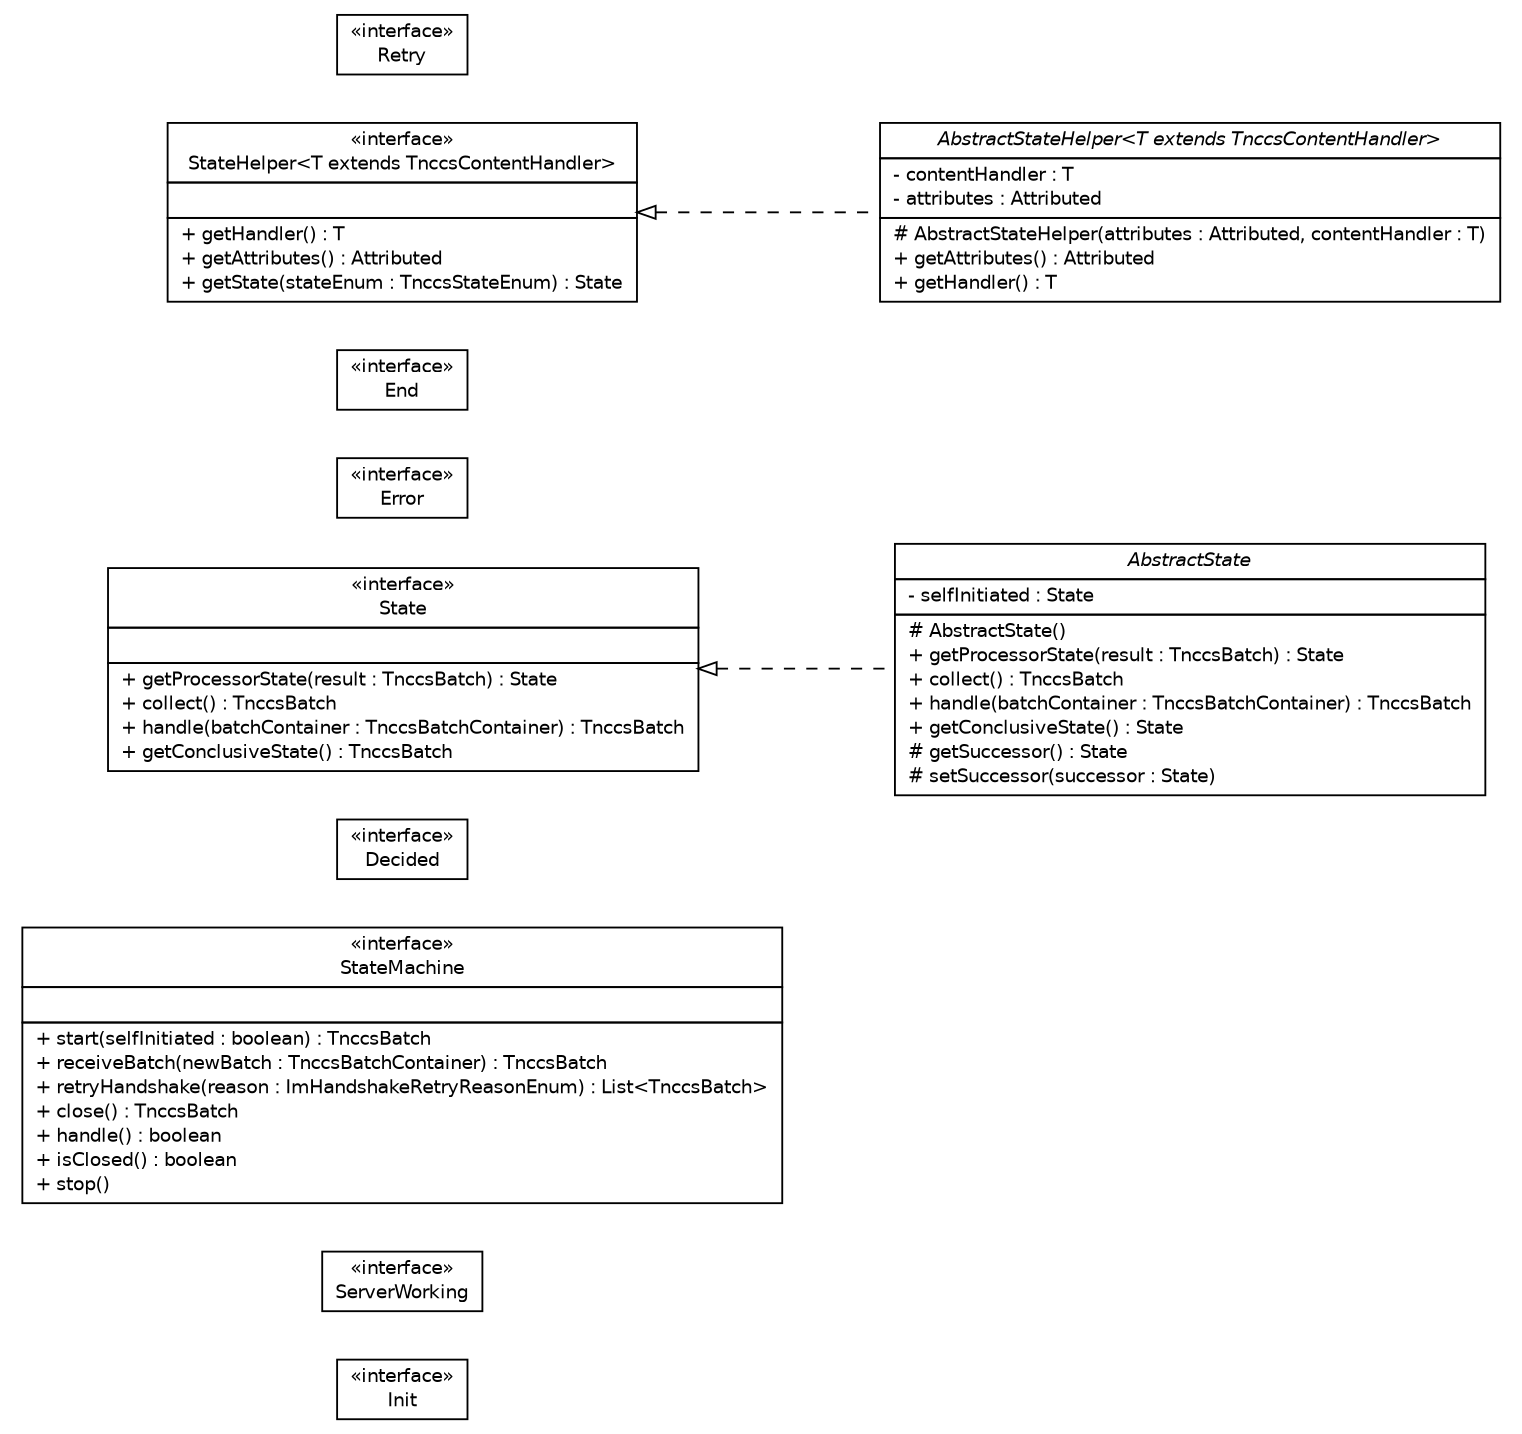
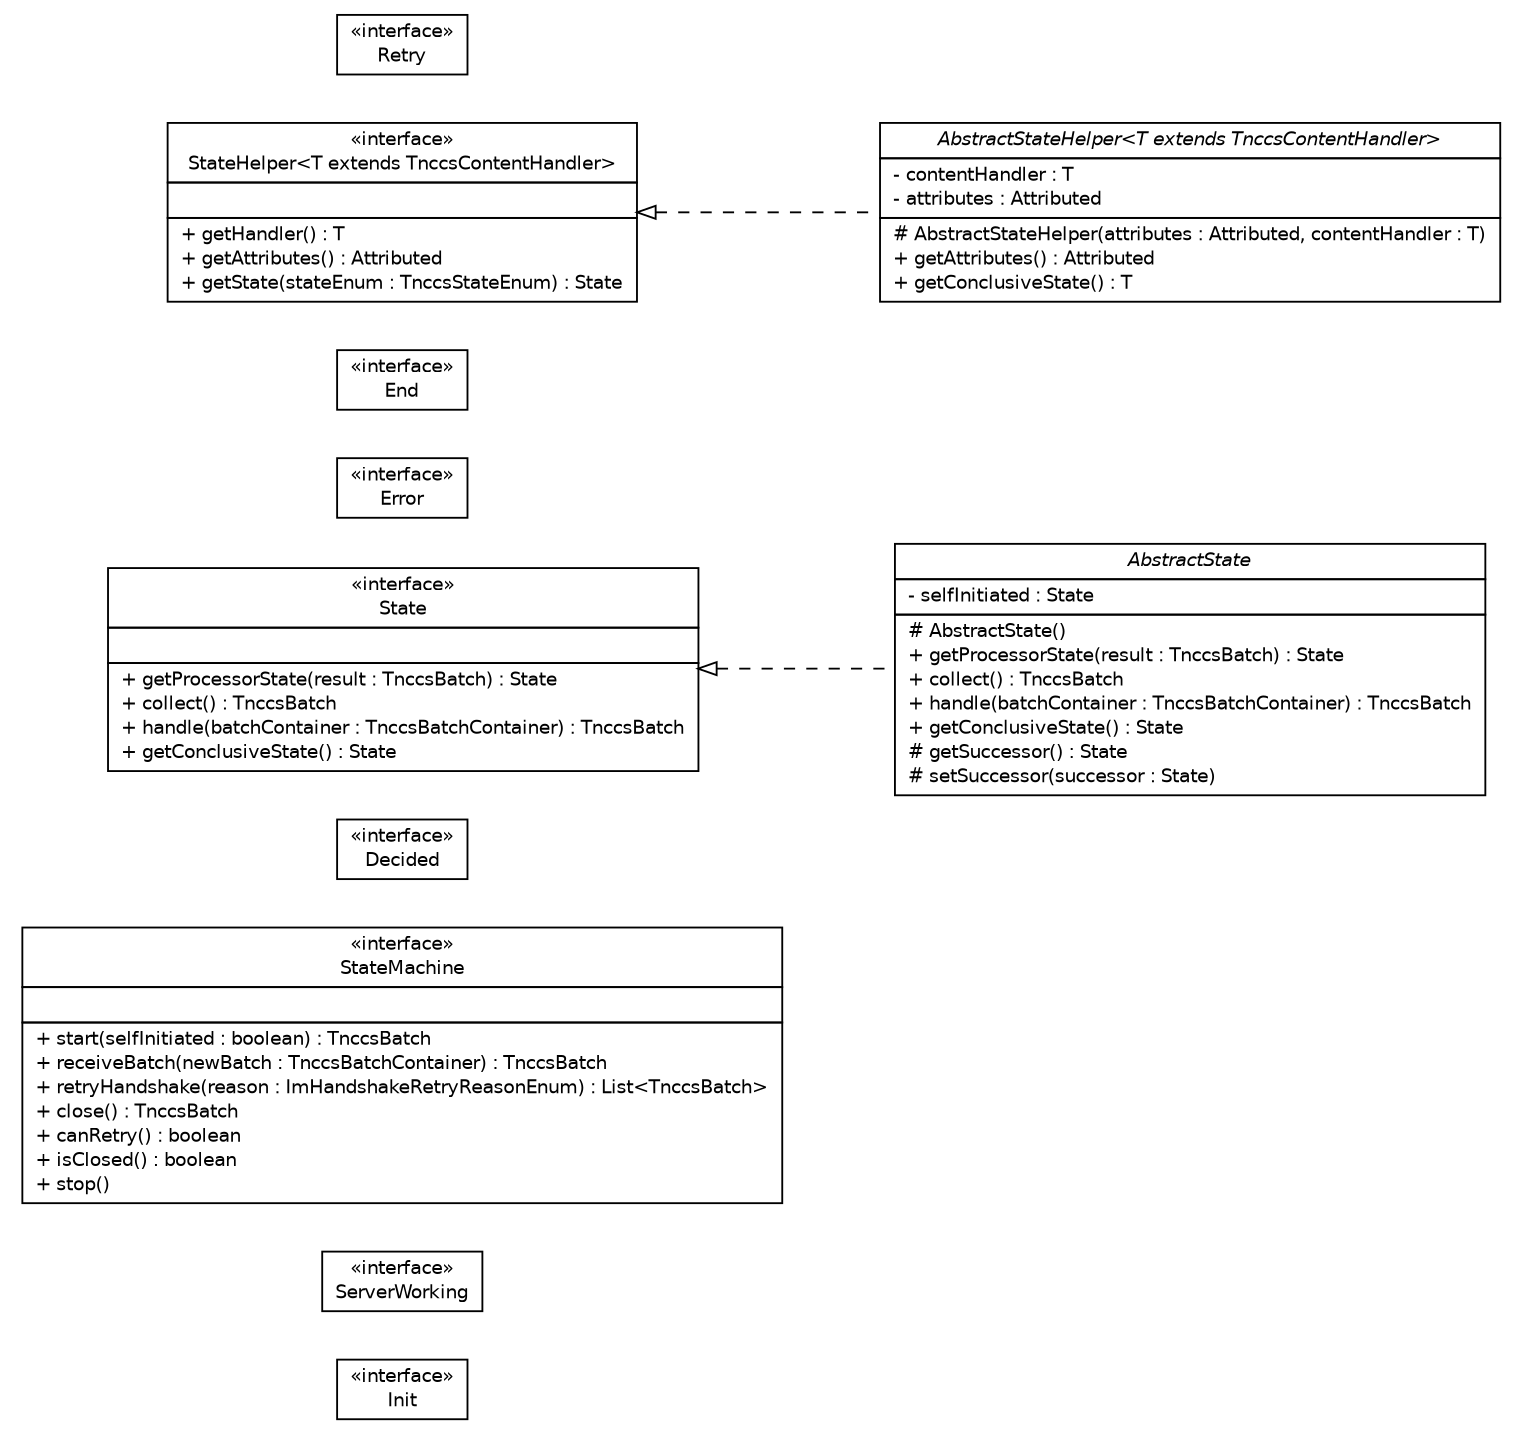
node "AbstractStateHelper<T extends TnccsContentHandler>": text "+ getHandler() : T" -> "+ getConclusiveState() : T"
node "State": text "+ getConclusiveState() : TnccsBatch" -> "+ getConclusiveState() : State"
node "StateMachine": text "+ handle() : boolean" -> "+ canRetry() : boolean"
